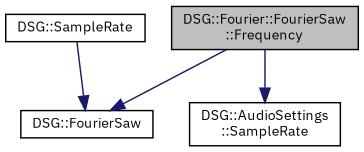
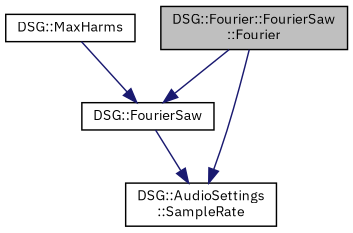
node "DSG::SampleRate": label "DSG::SampleRate" -> "DSG::MaxHarms"
node "DSG::Fourier::FourierSaw ::Frequency": label "DSG::Fourier::FourierSaw ::Frequency" -> "DSG::Fourier::FourierSaw ::Fourier"
edge "DSG::FourierSaw" -> "DSG::AudioSettings ::SampleRate": added
